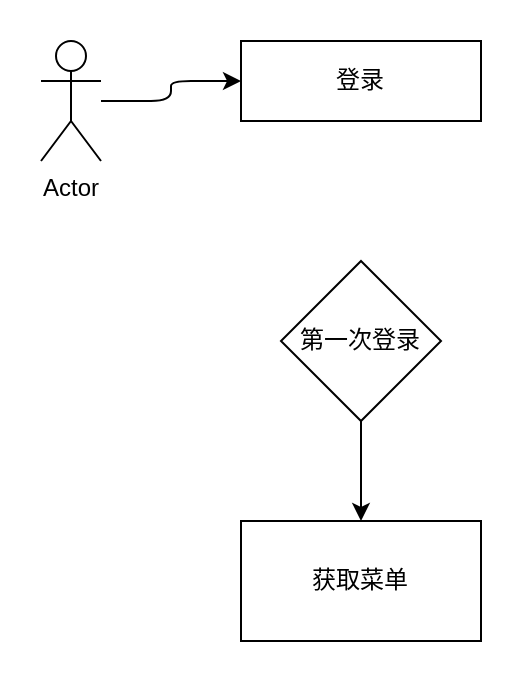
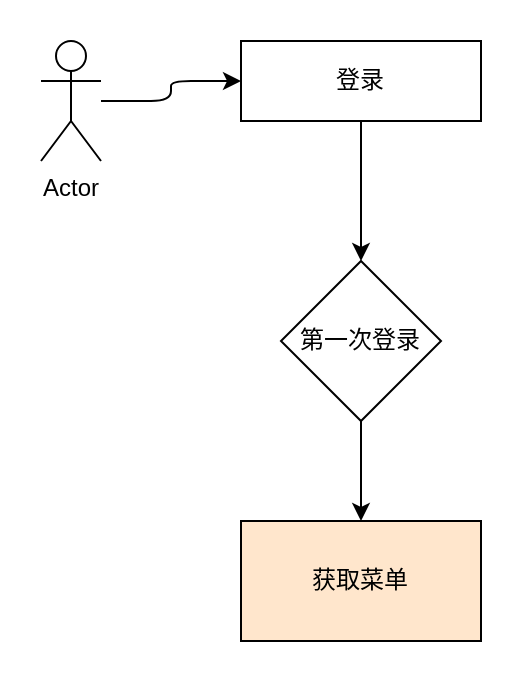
edge "登录" -> "第一次登录": added
node "获取菜单": fillcolor #ffffff -> #ffe6cc
